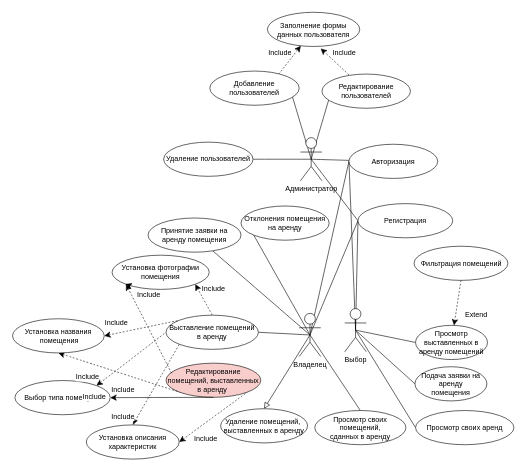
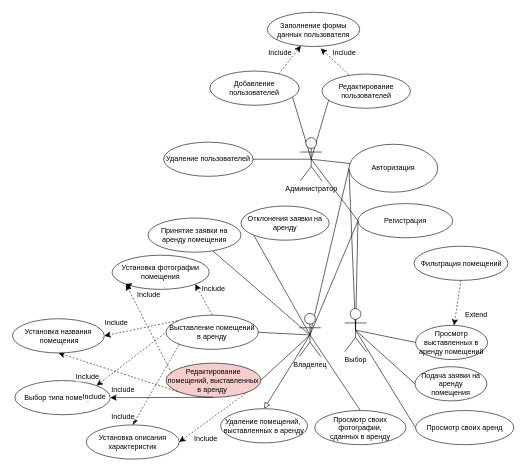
node "Авторизация": size 89x34 -> 89x48
node "Отклонения помещения на аренду": label "Отклонения помещения на аренду" -> "Отклонения заявки на аренду"
edge "Владелец" -- "Редактирование помещений, выставленных в аренду": added
node "Просмотр своих помещений, сданных в аренду": label "Просмотр своих помещений, сданных в аренду" -> "Просмотр своих фотографии, сданных в аренду"
